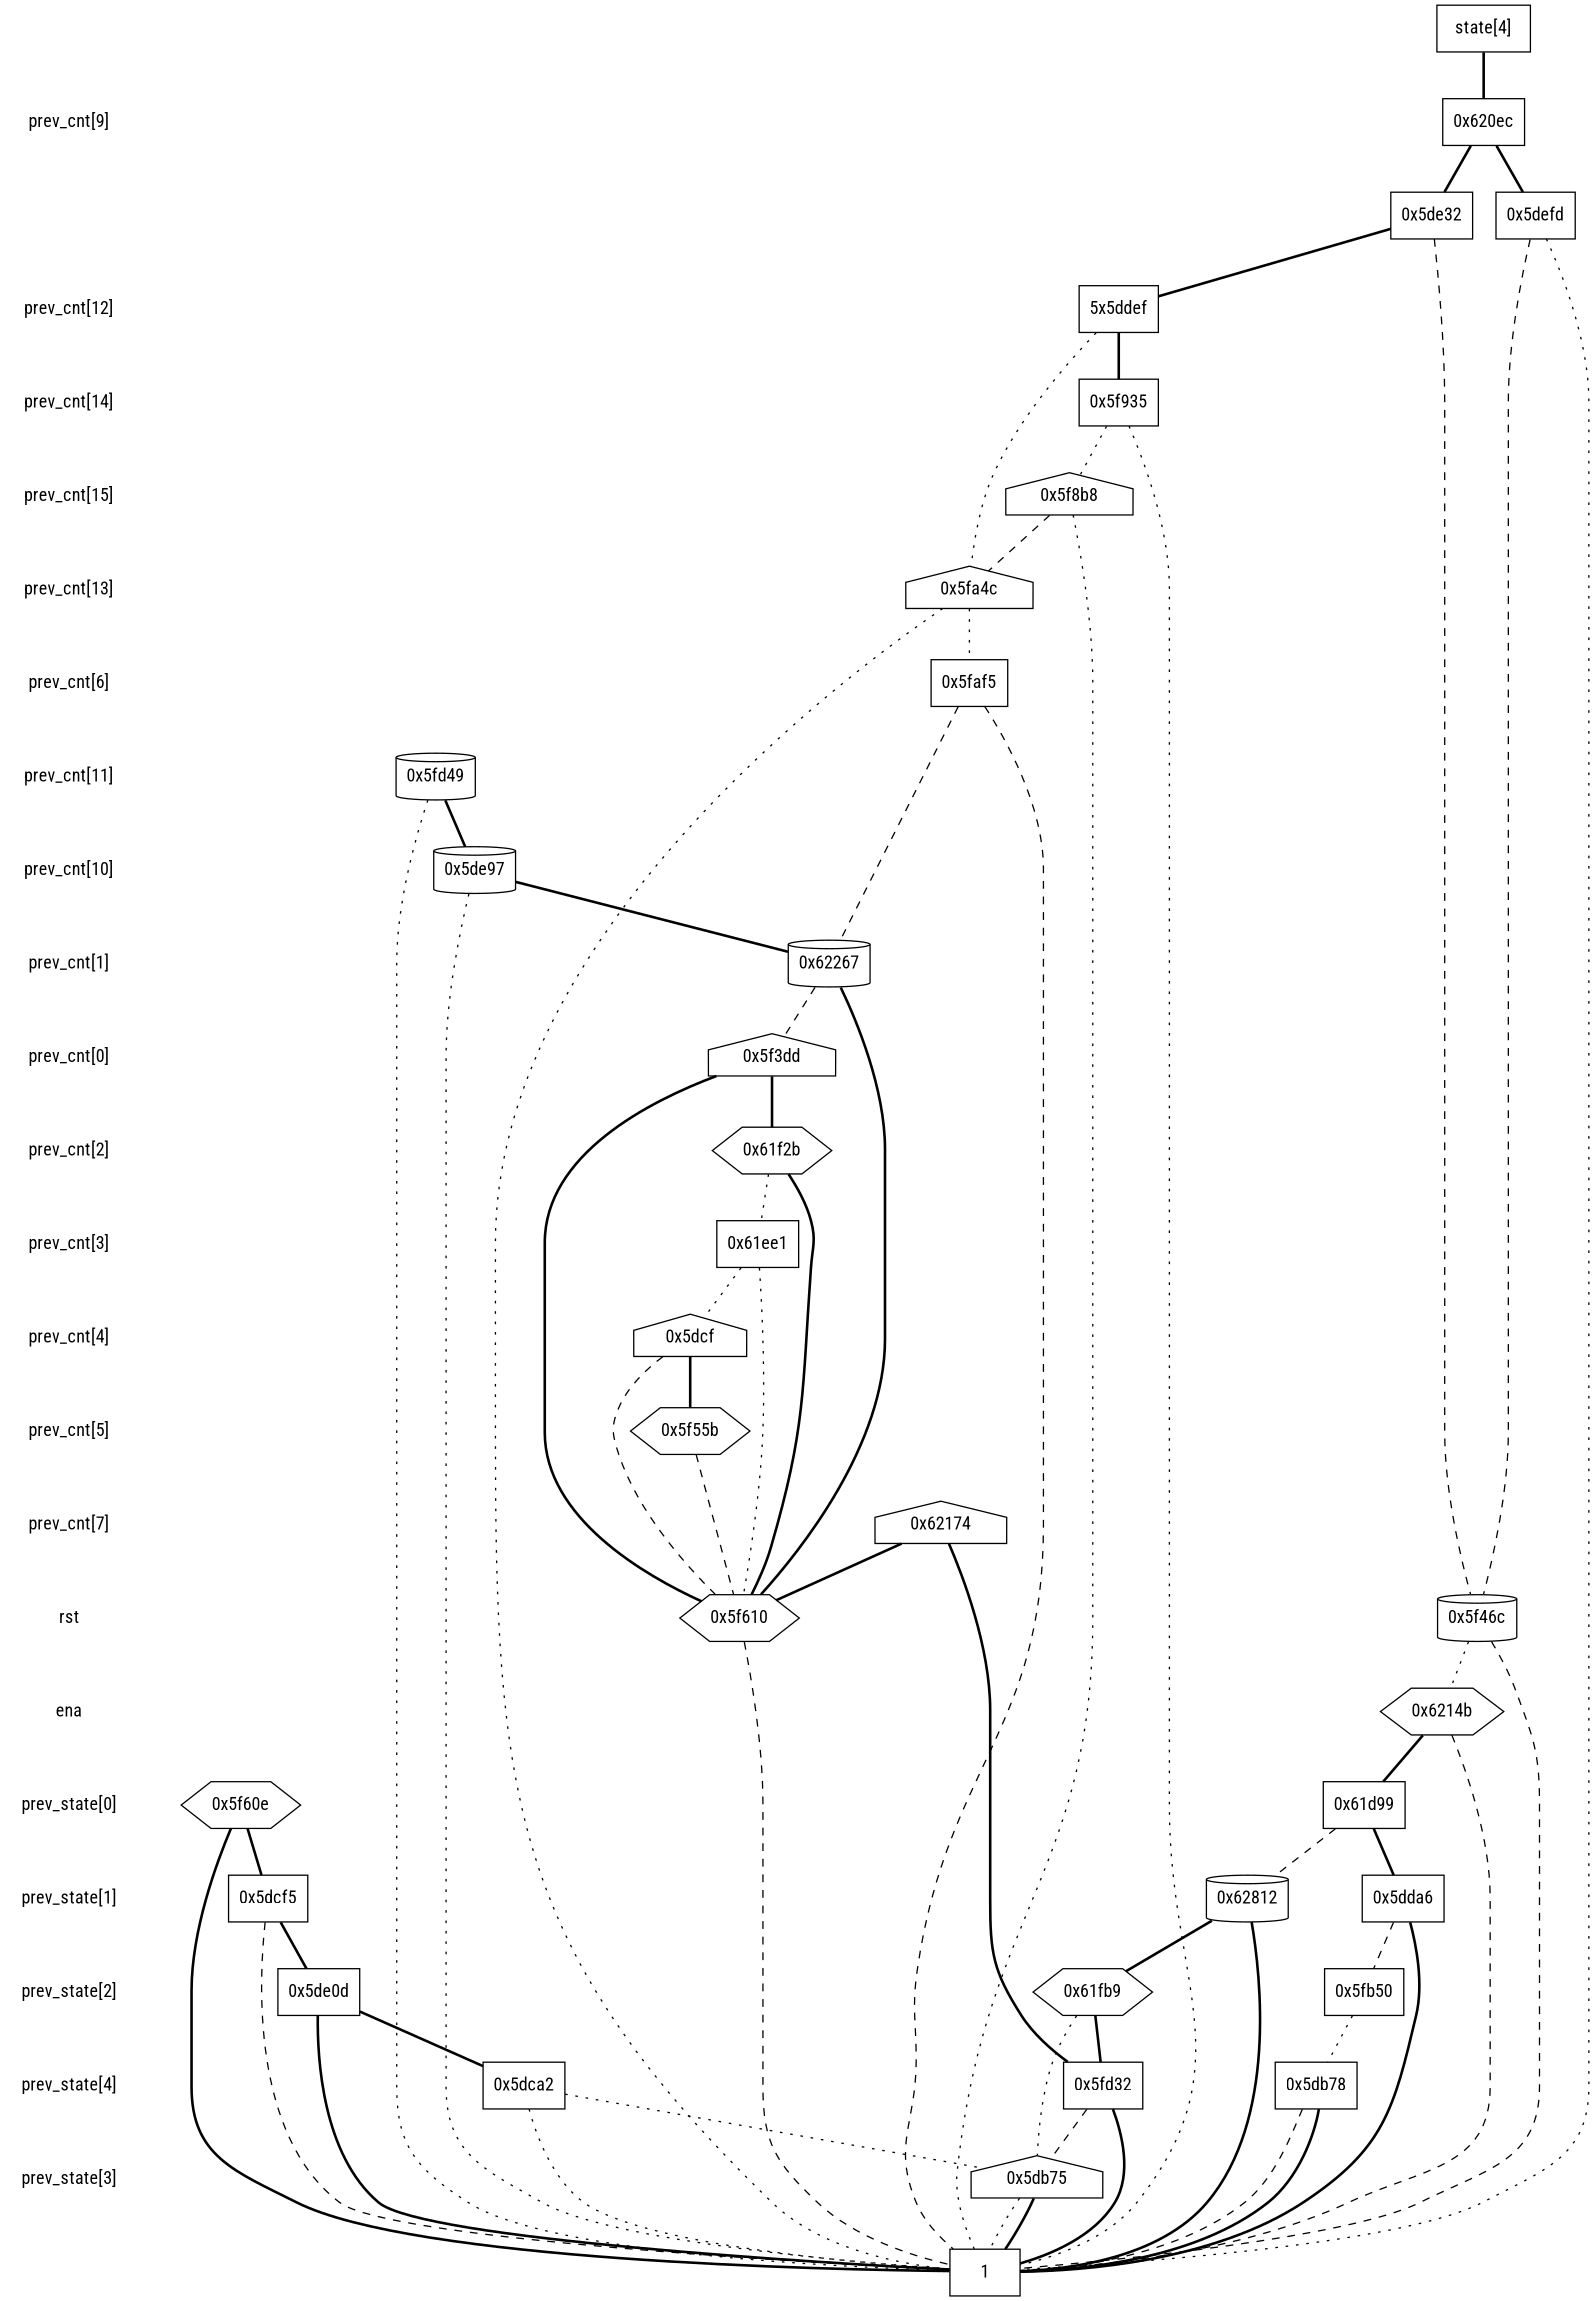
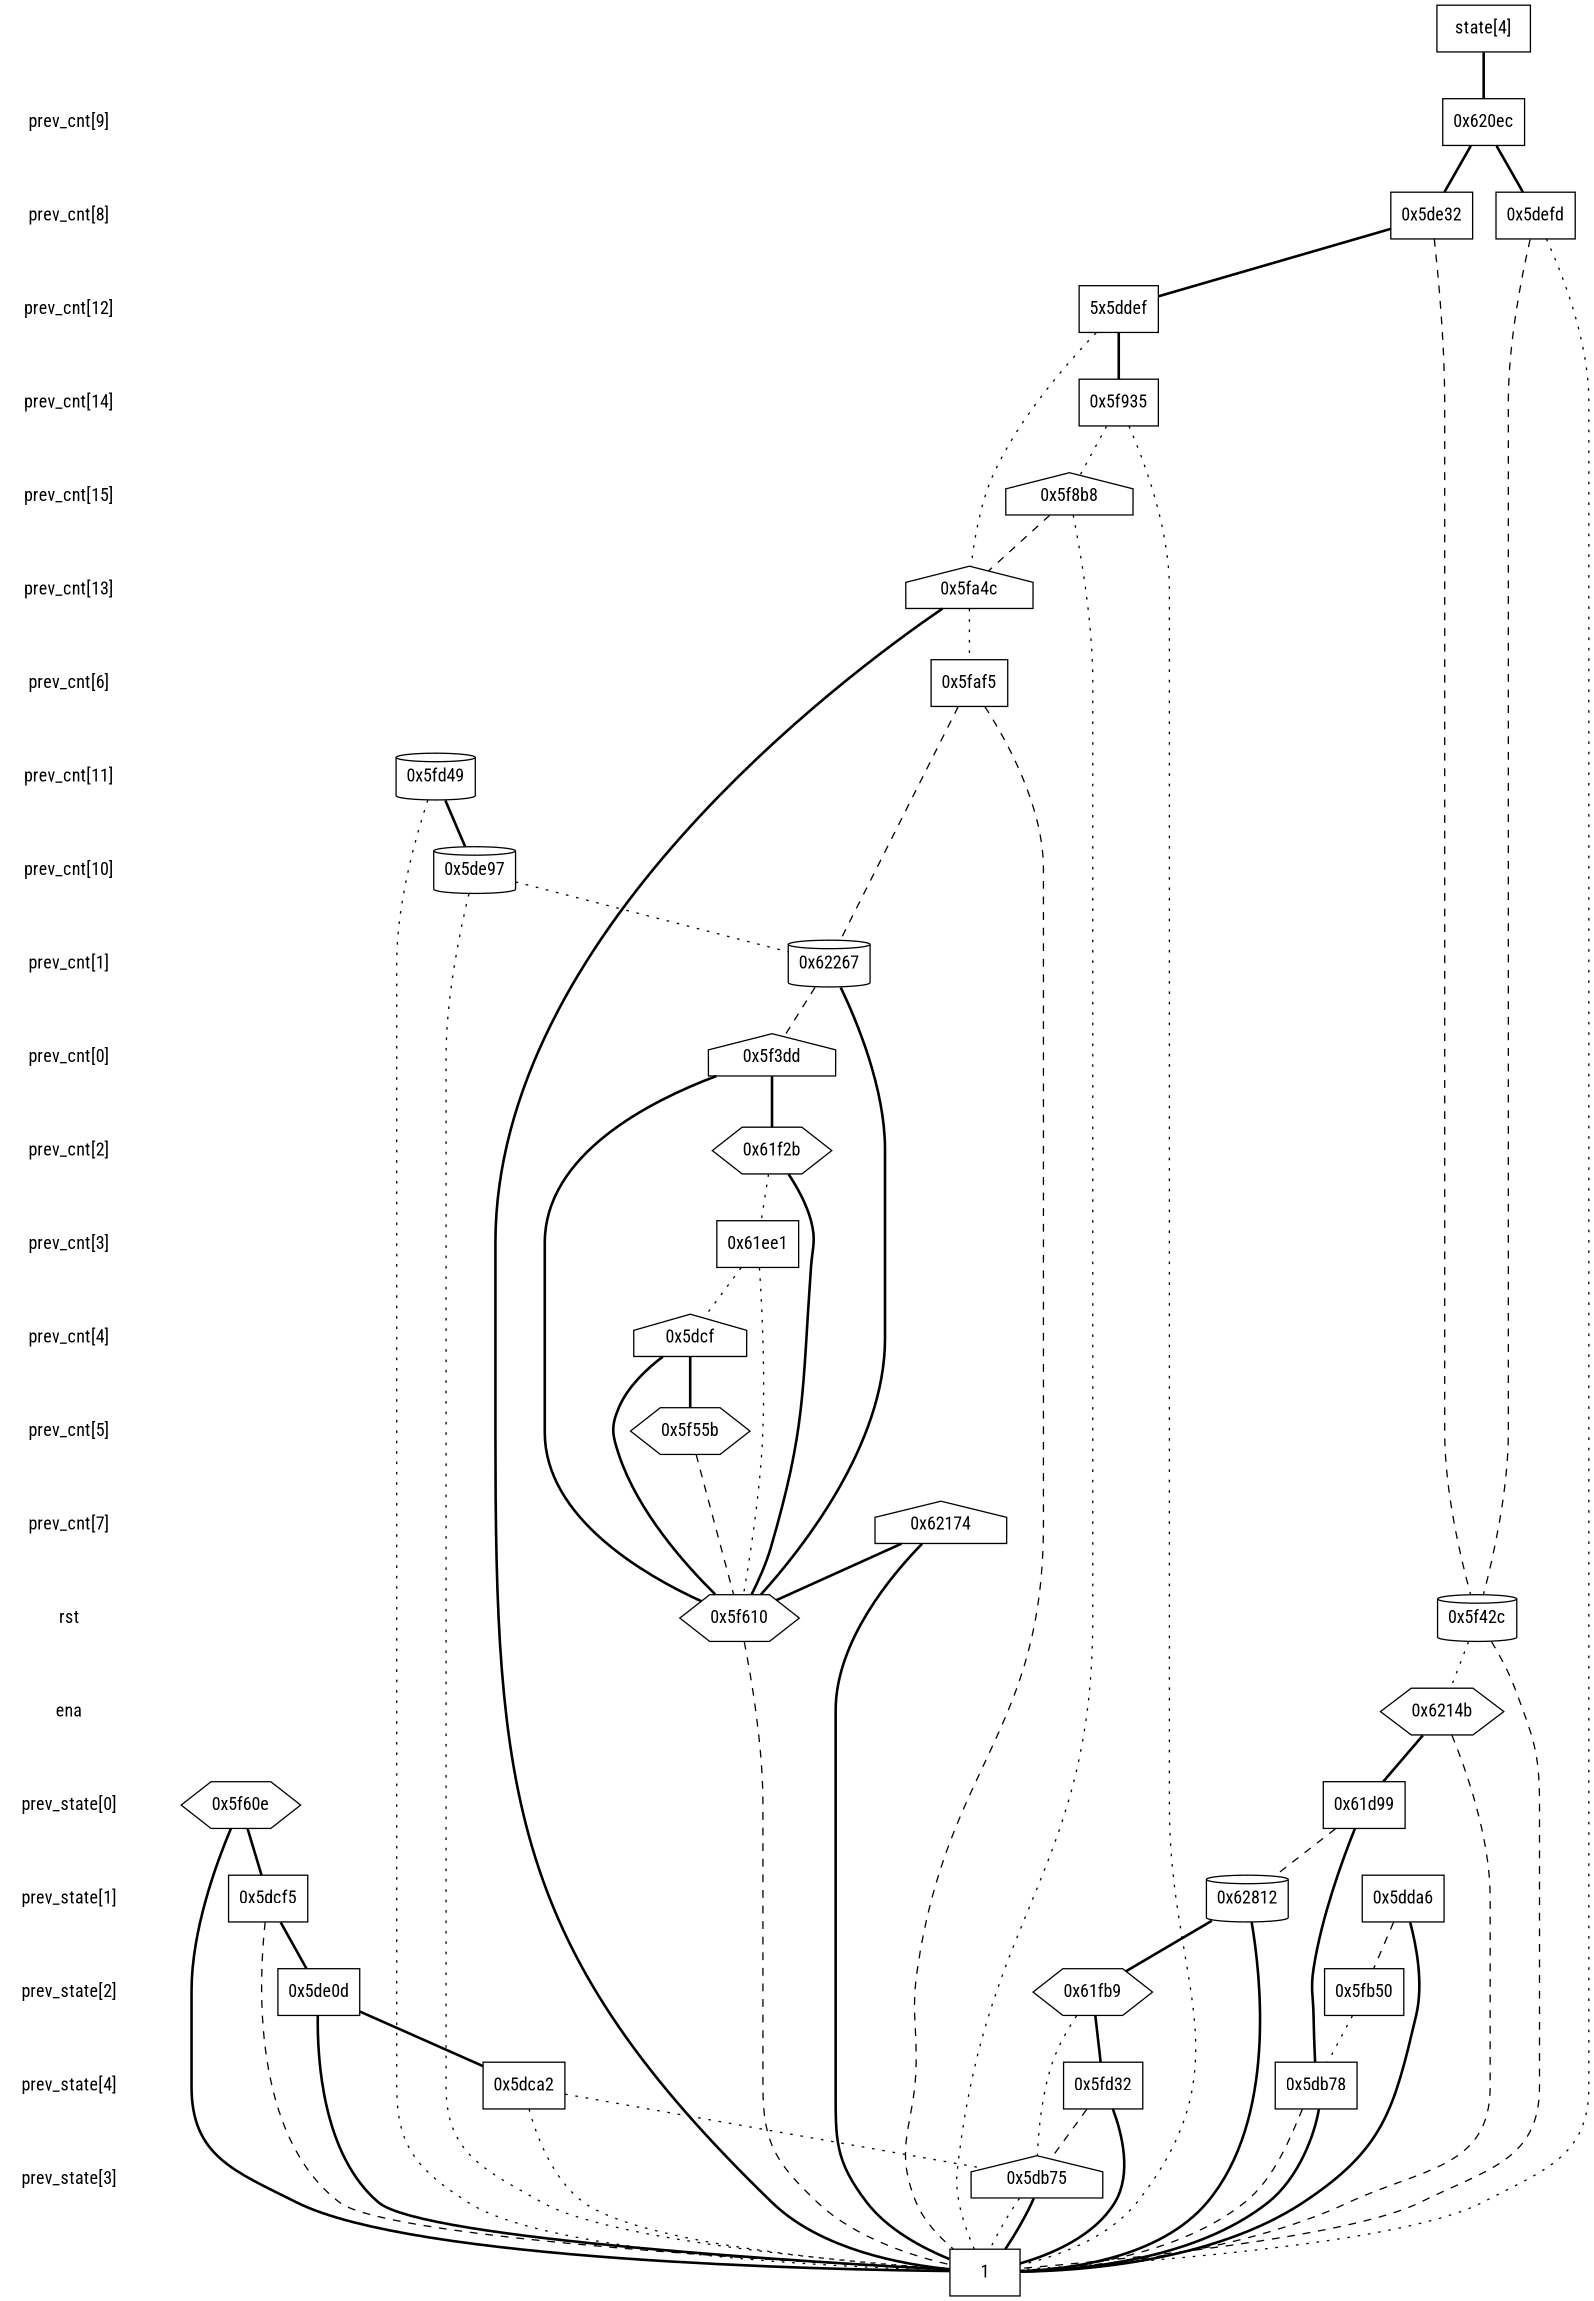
node "prev_cnt[8]": added
edge "0x5de97" -- "0x62267": style bold -> dotted
edge "0x5fa4c" -- "1": style dotted -> bold
edge "0x5dcf" -- "0x5f610": style dashed -> bold
node "0x5f46c": label "0x5f46c" -> "0x5f42c"
edge "0x62174" -- "0x5fd32": now "0x62174" -- "1"
edge "0x61d99" -- "0x5dda6": now "0x61d99" -- "0x5db78"
